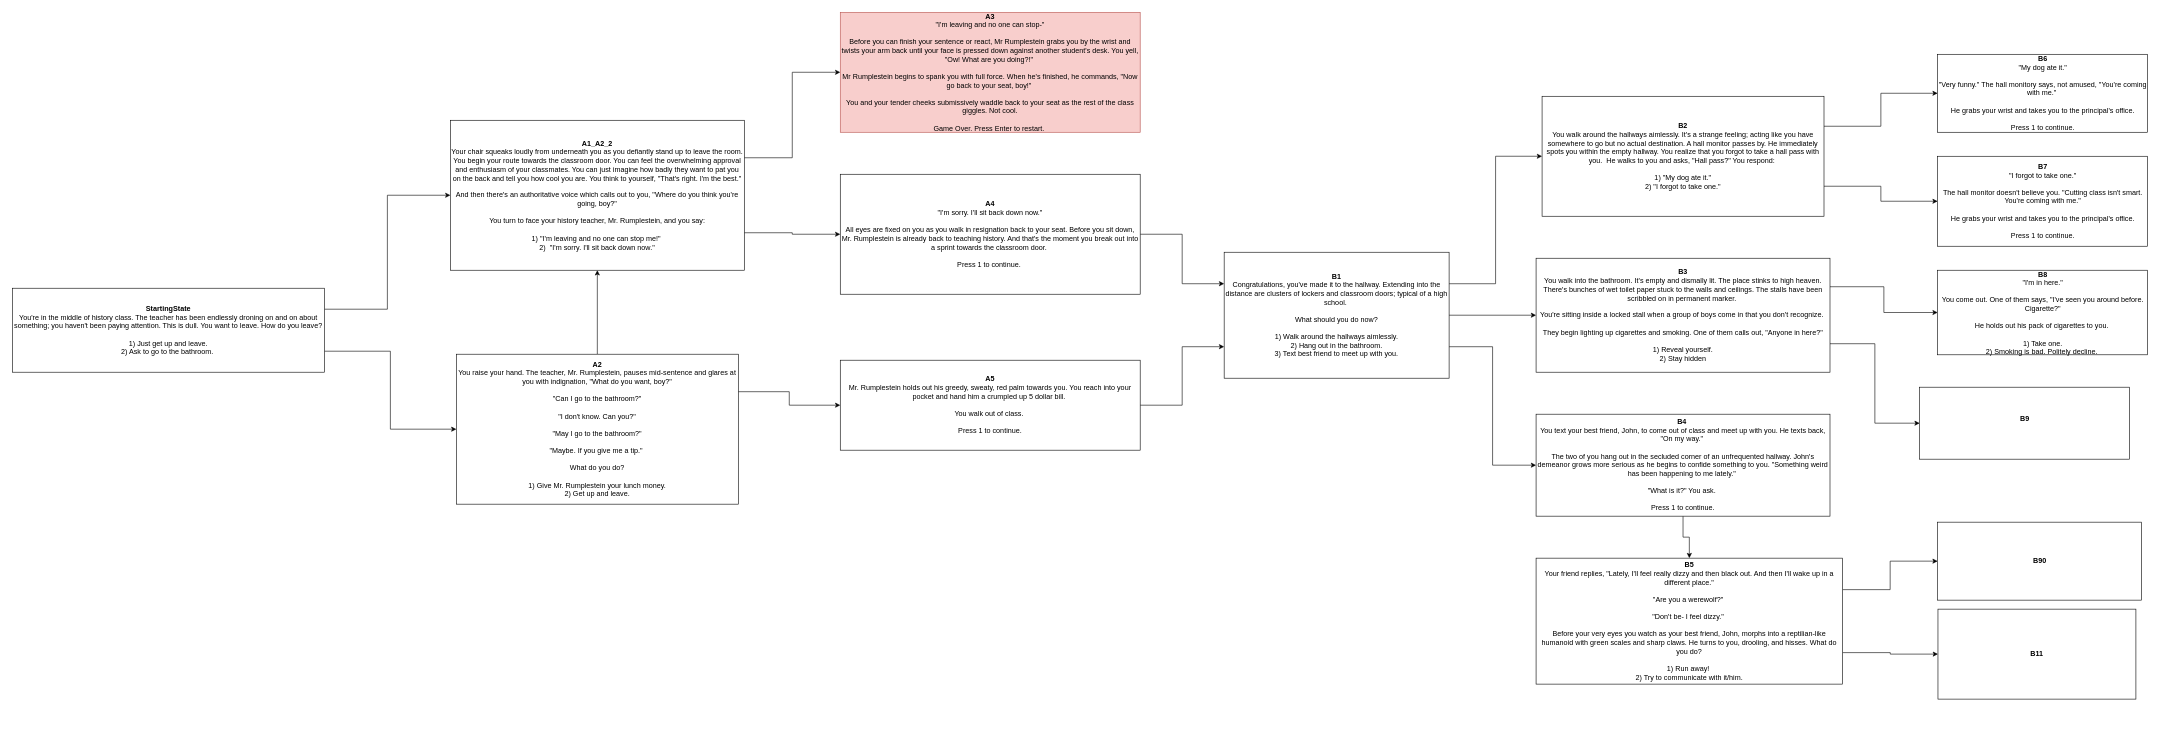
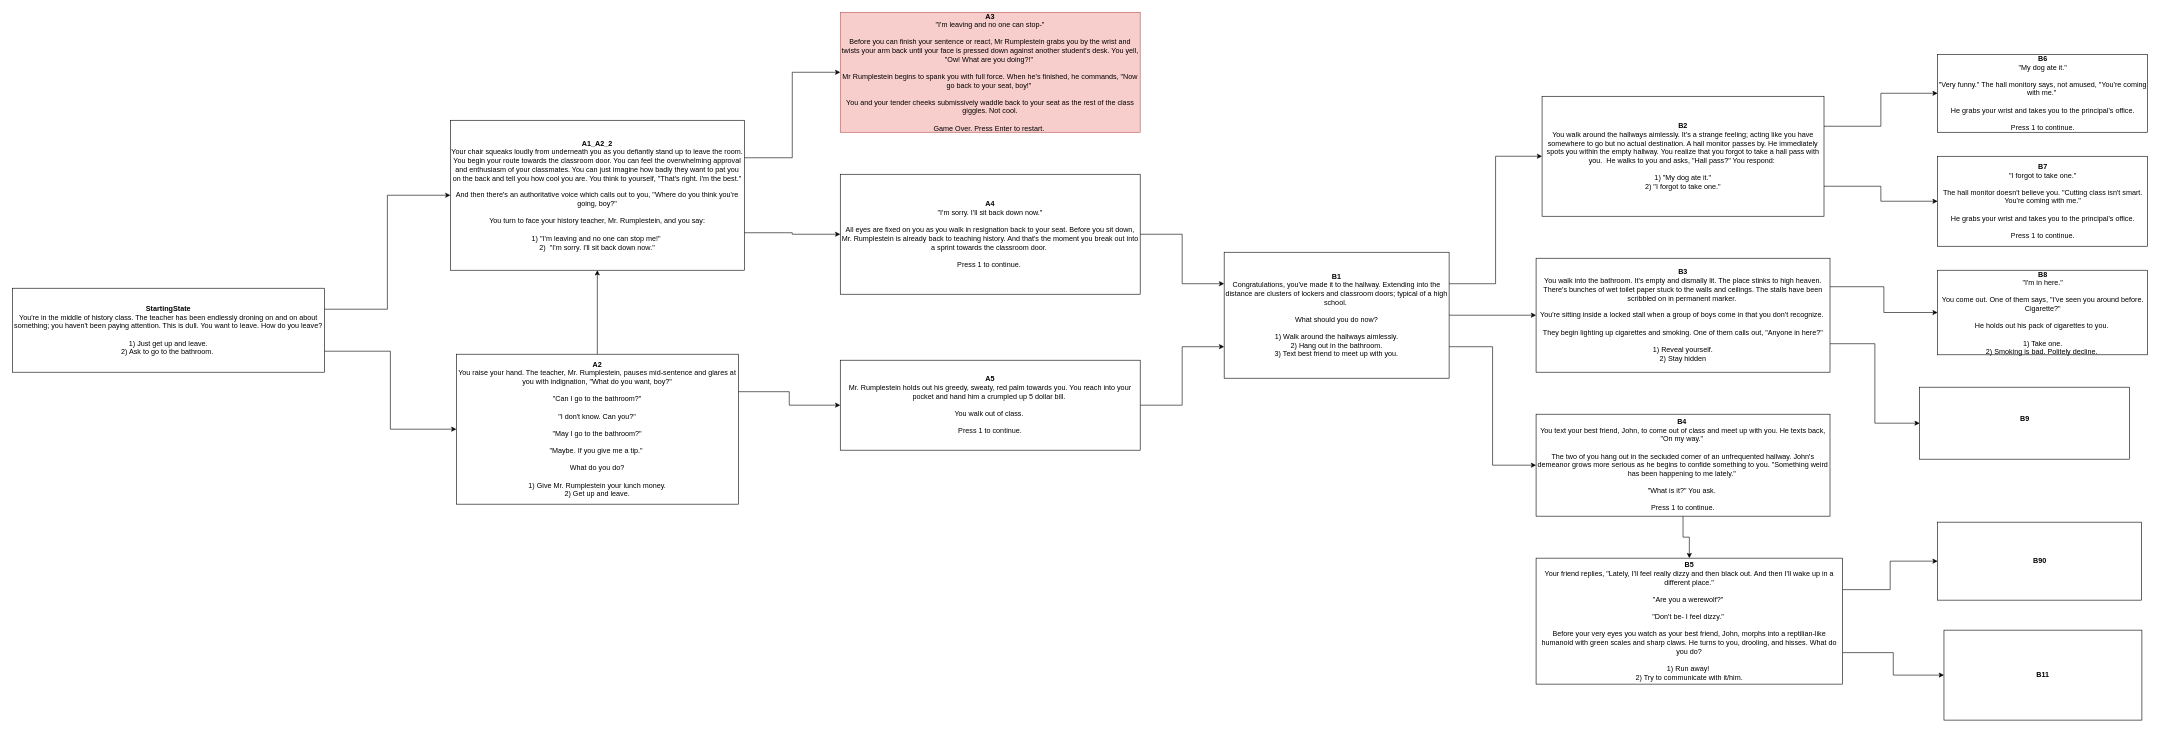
node "B11": moved (2037, 654) -> (2043, 675)
